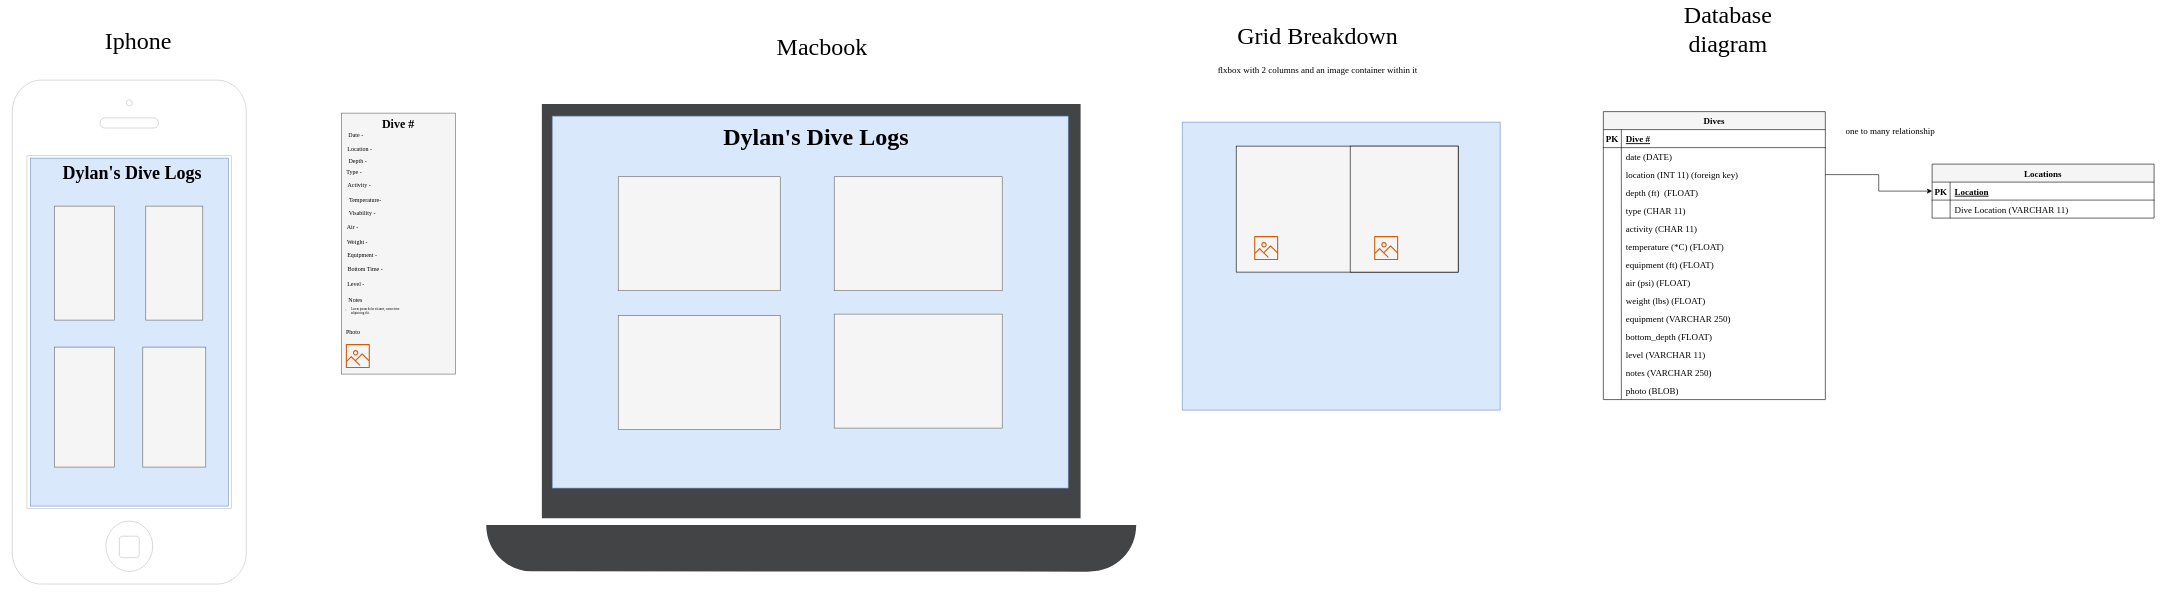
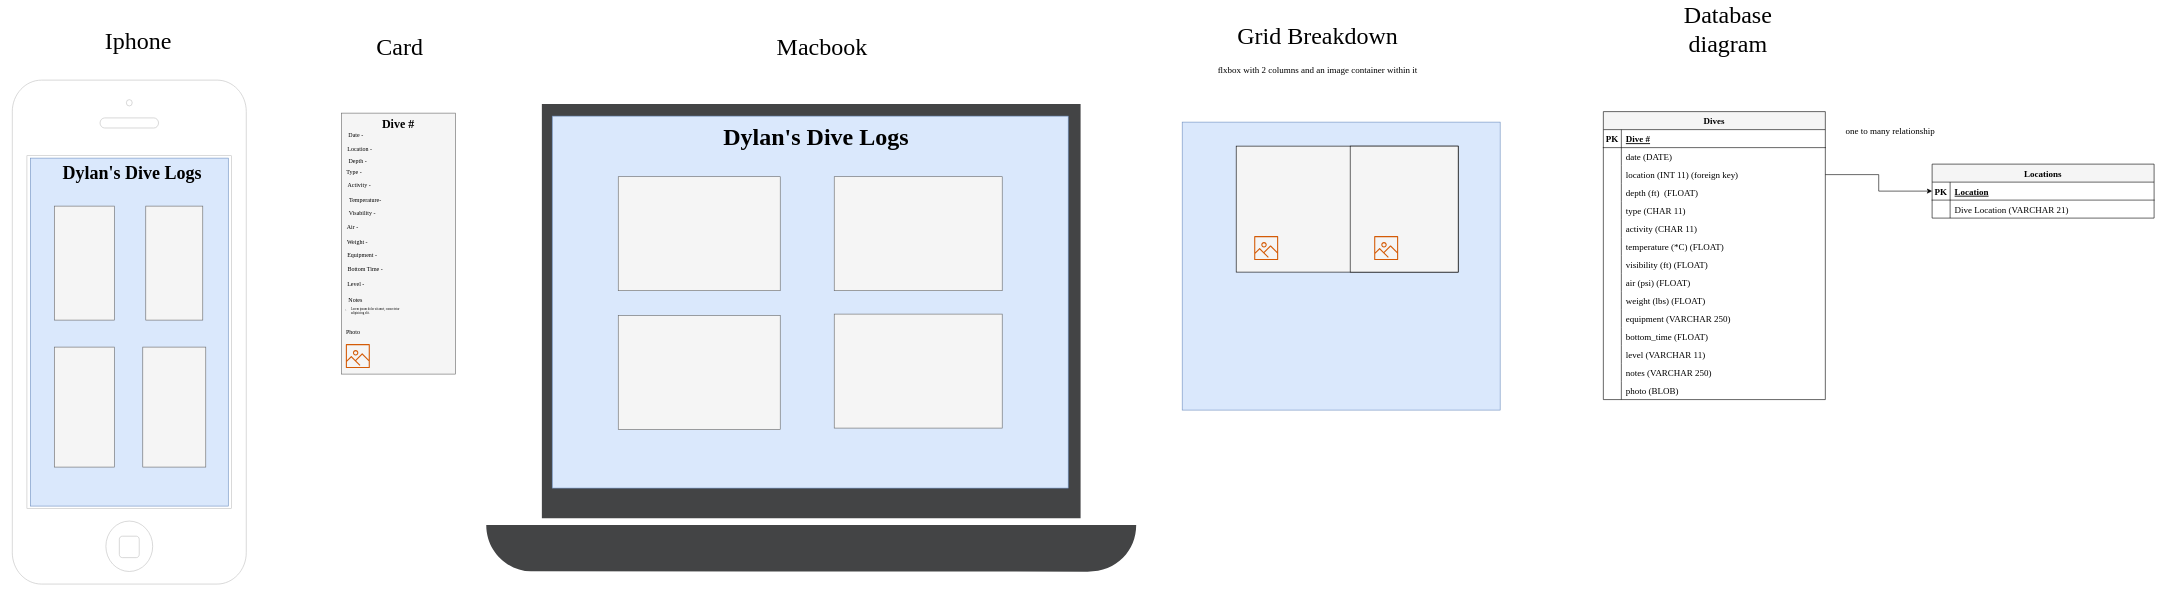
node "Card": added
node "Dive Location (VARCHAR 11)": label "Dive Location (VARCHAR 11)" -> "Dive Location (VARCHAR 21)"
node "equipment (ft) (FLOAT)": label "equipment (ft) (FLOAT)" -> "visibility (ft) (FLOAT)"
node "bottom_depth (FLOAT)": label "bottom_depth (FLOAT)" -> "bottom_time (FLOAT)"
